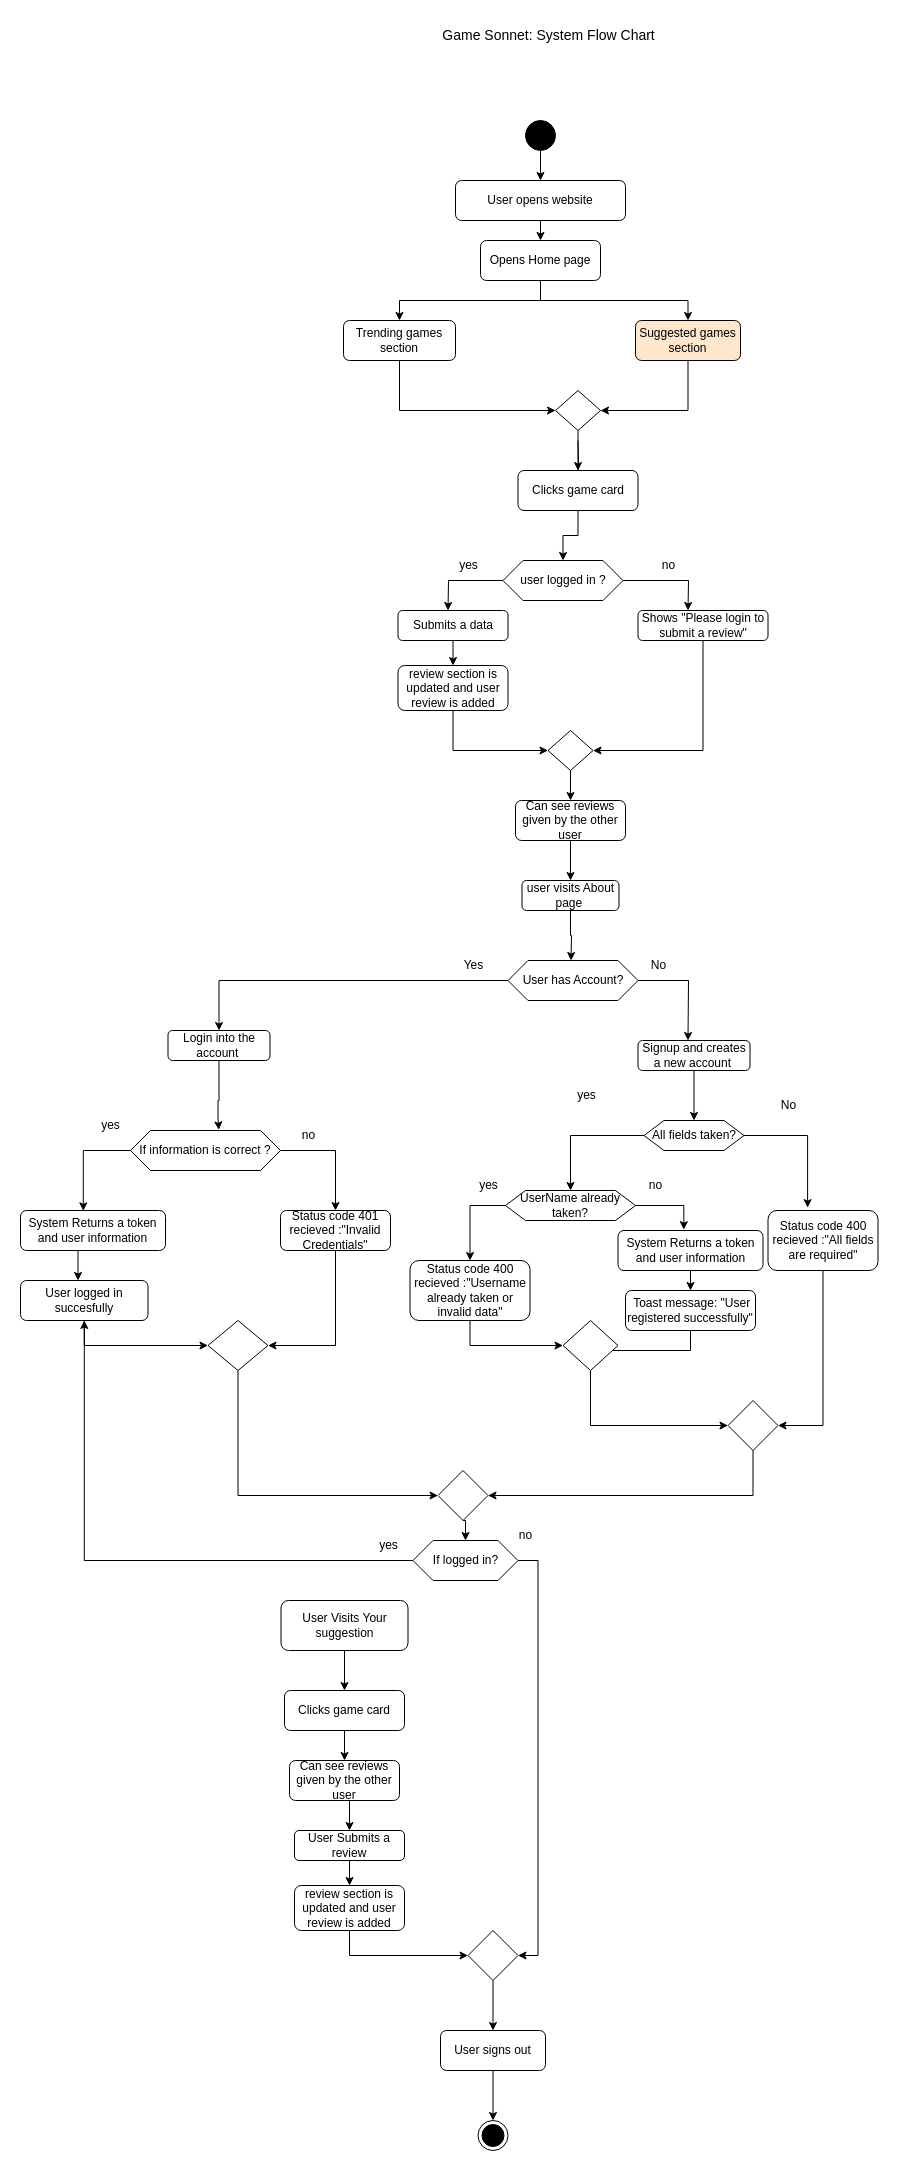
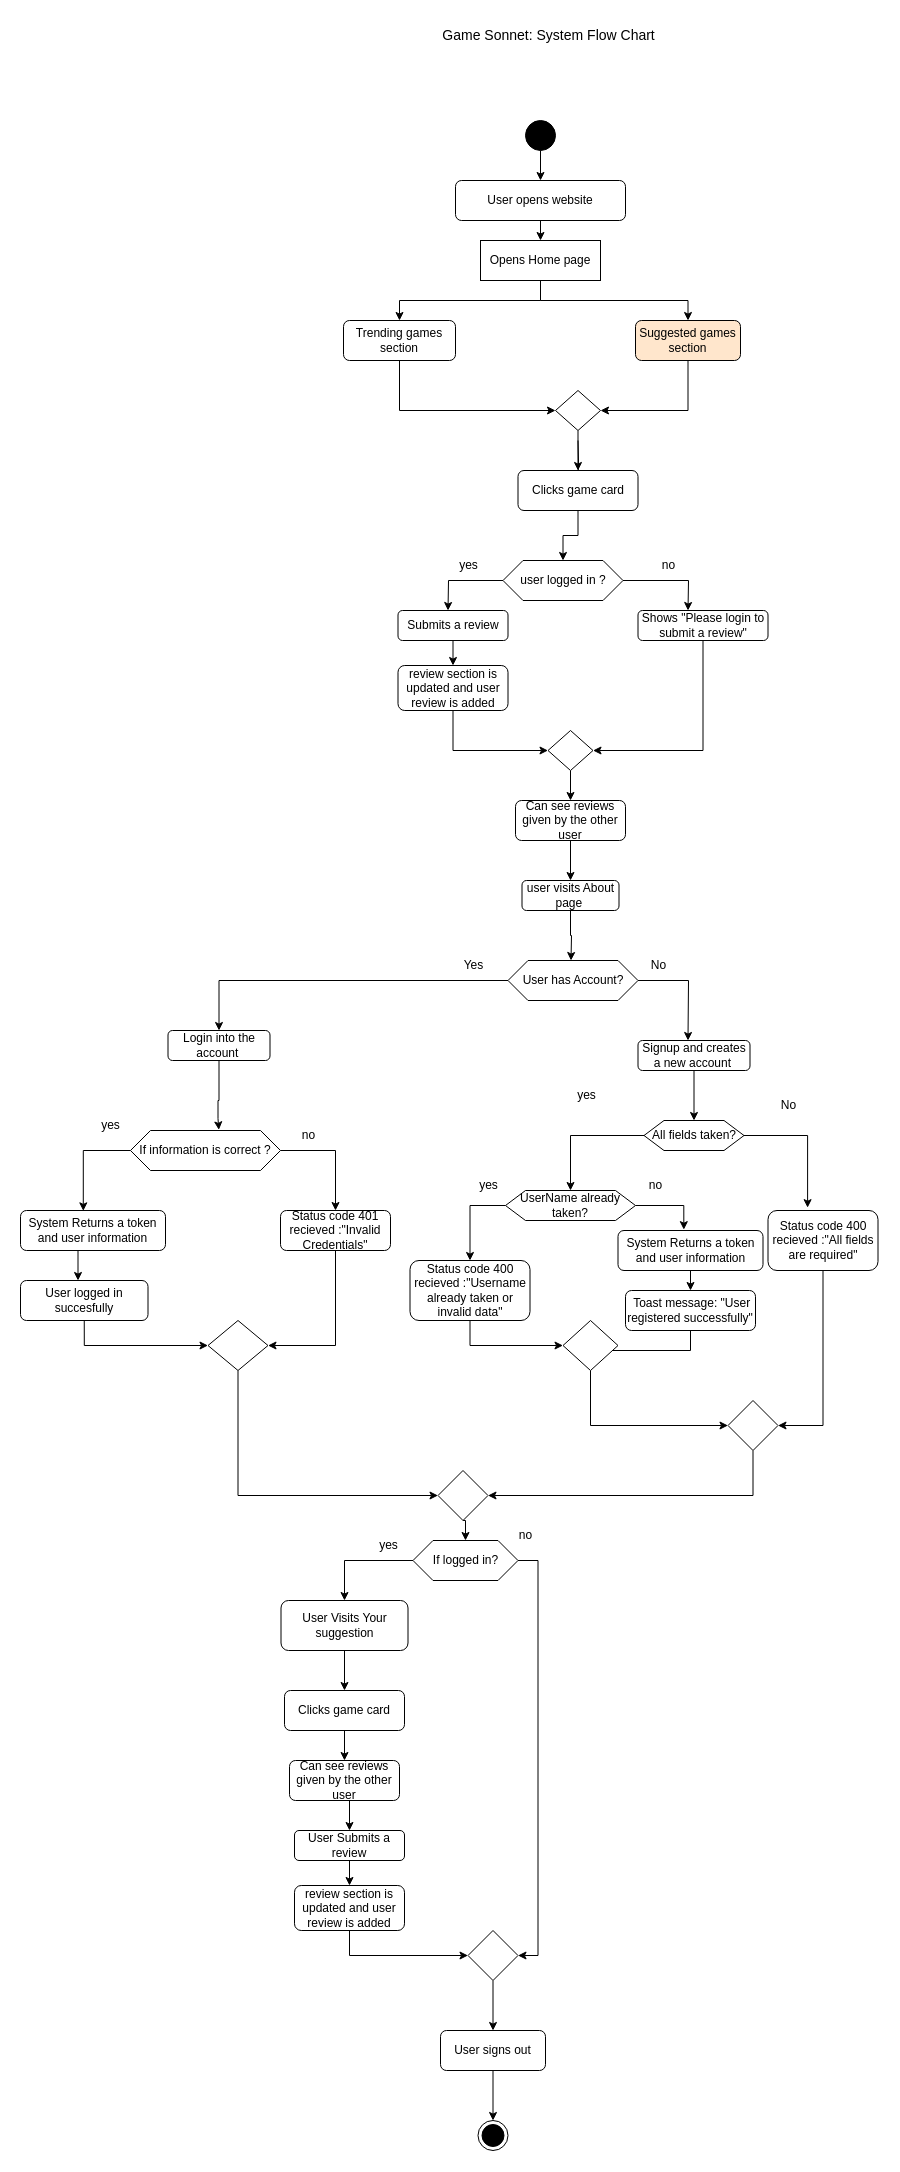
node "Opens Home page": shape rounded rectangle -> rectangle
node "Submits a data": label "Submits a data" -> "Submits a review"
edge "If logged in?" -> "User logged in succesfully": now "If logged in?" -> "User Visits Your suggestion"
